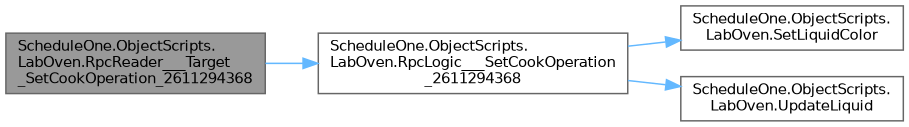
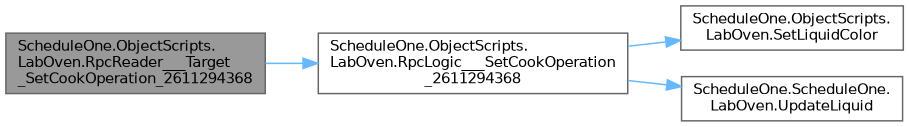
node "ScheduleOne.ObjectScripts. LabOven.UpdateLiquid": label "ScheduleOne.ObjectScripts. LabOven.UpdateLiquid" -> "ScheduleOne.ScheduleOne. LabOven.UpdateLiquid"
